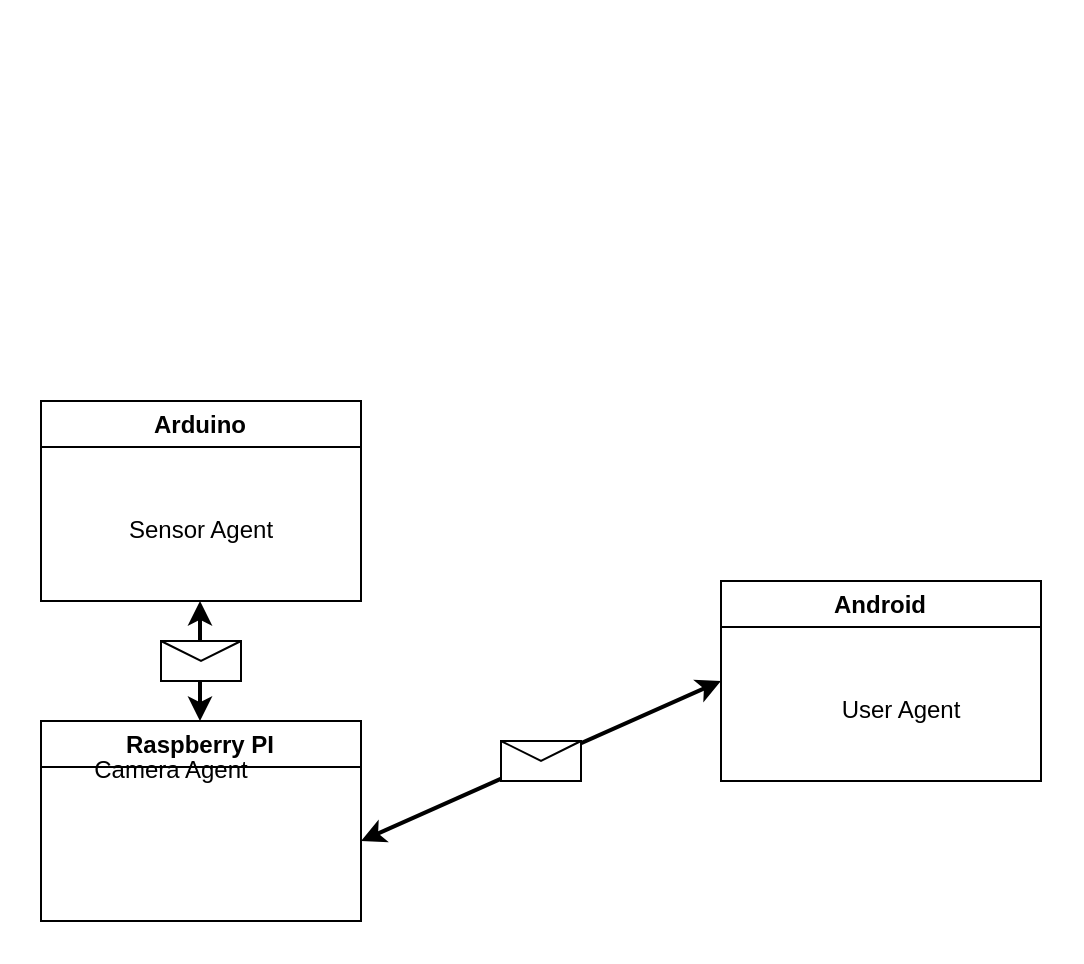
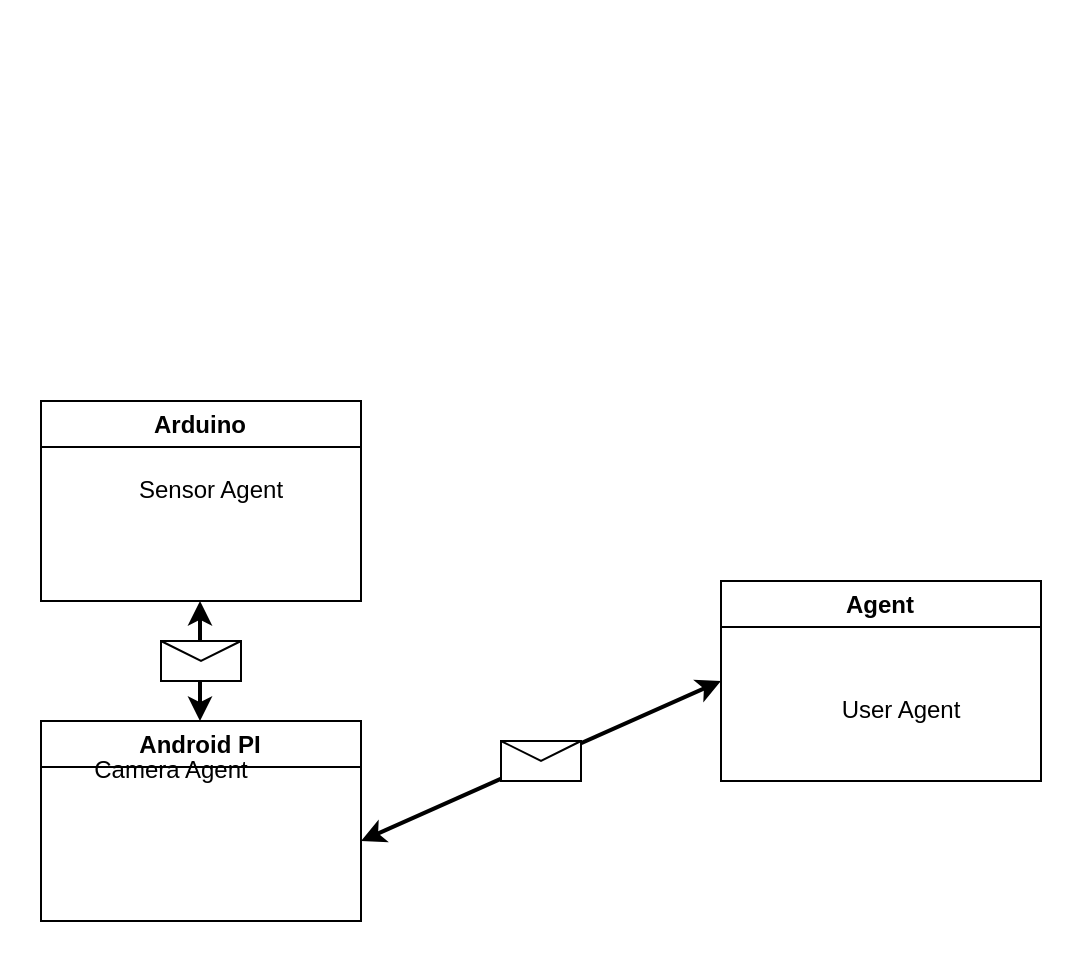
node "Sensor Agent": moved (201, 531) -> (211, 491)
node "Android": label "Android" -> "Agent"
node "Raspberry PI": label "Raspberry PI" -> "Android PI"
